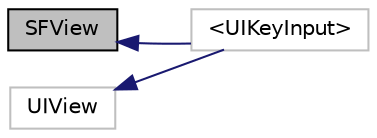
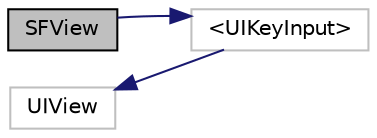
edge "<UIKeyInput>" -> "SFView": reversed
